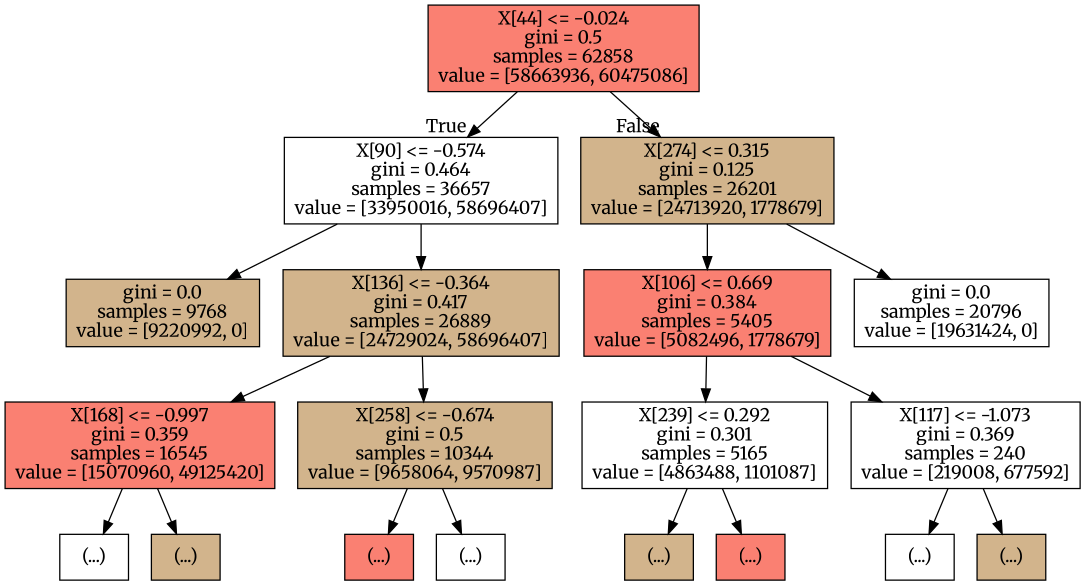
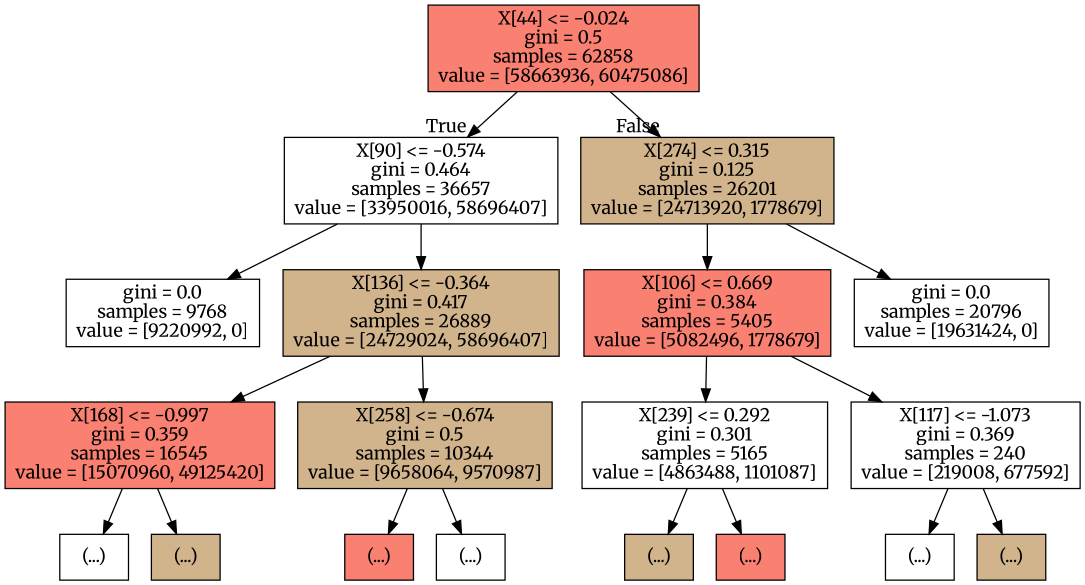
node "gini = 0.0 samples = 9768 value = [9220992, 0]": fillcolor tan -> white
